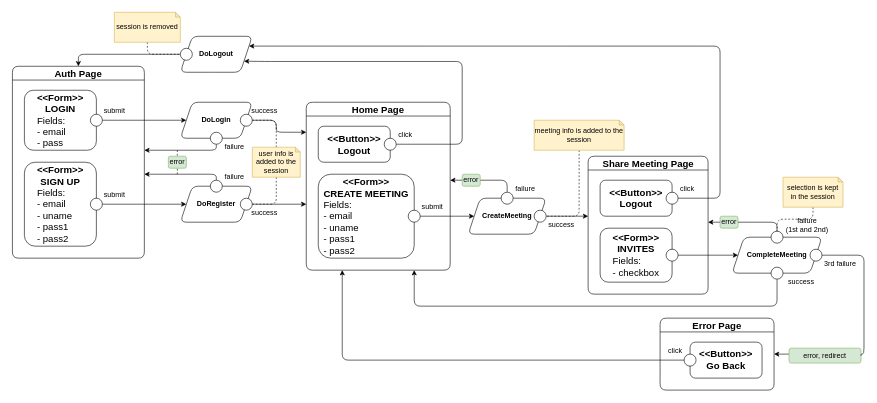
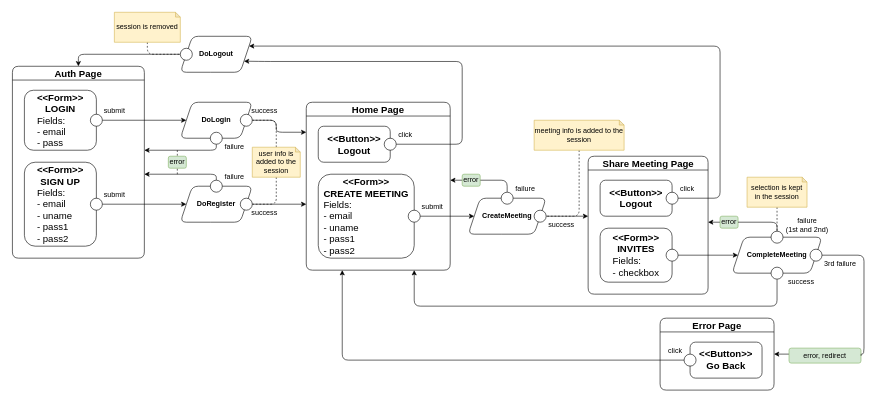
node "selection is kept in the session": moved (813, 192) -> (777, 192)
